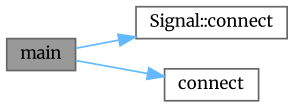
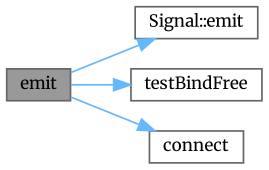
node "Signal::connect": label "Signal::connect" -> "Signal::emit"
node "main": label "main" -> "emit"
node "testBindFree": added
